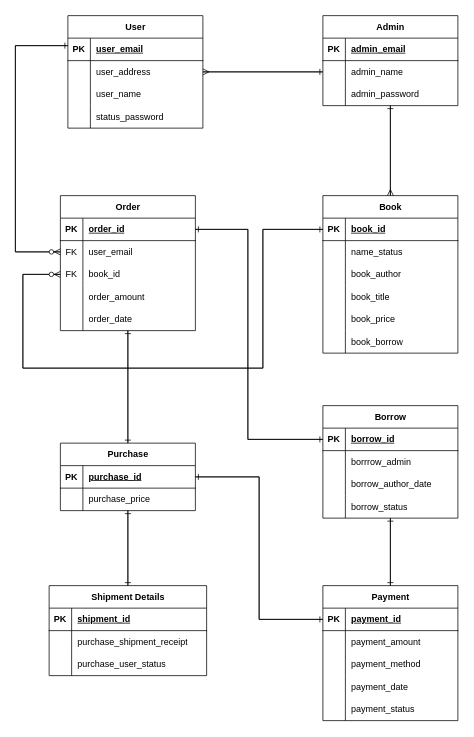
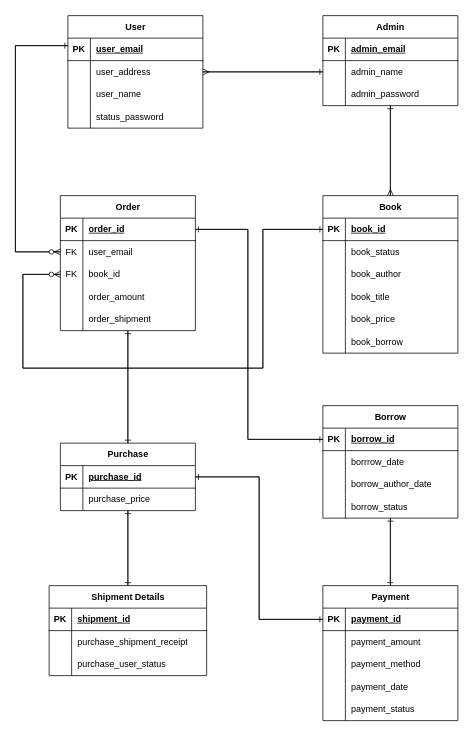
node "name_status": label "name_status" -> "book_status"
node "order_date": label "order_date" -> "order_shipment"
node "borrrow_admin": label "borrrow_admin" -> "borrrow_date"
